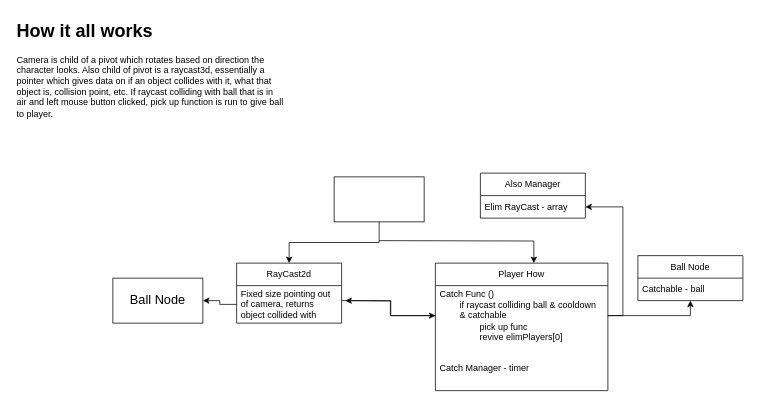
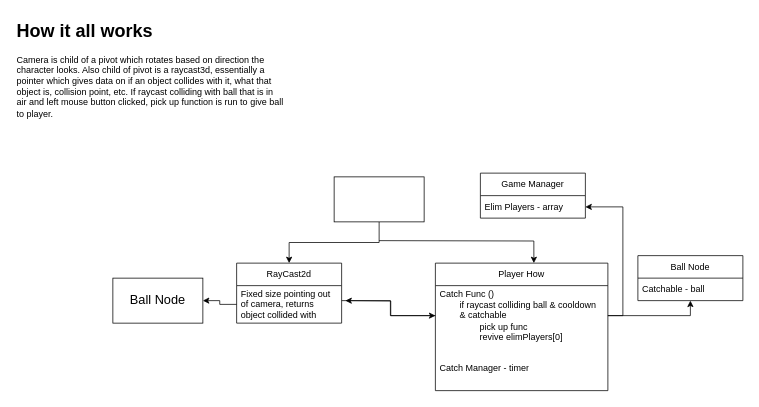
node "Also Manager": label "Also Manager" -> "Game Manager"
node "Elim RayCast - array": label "Elim RayCast - array" -> "Elim Players - array"
